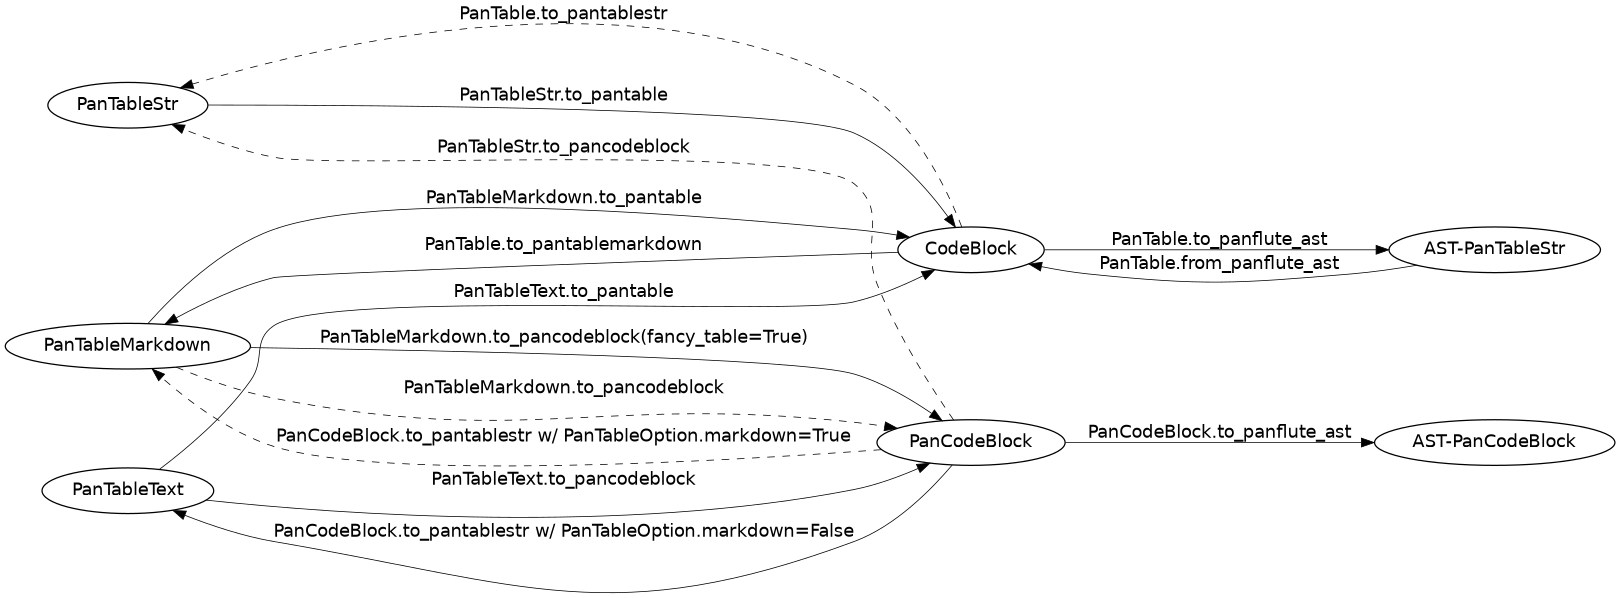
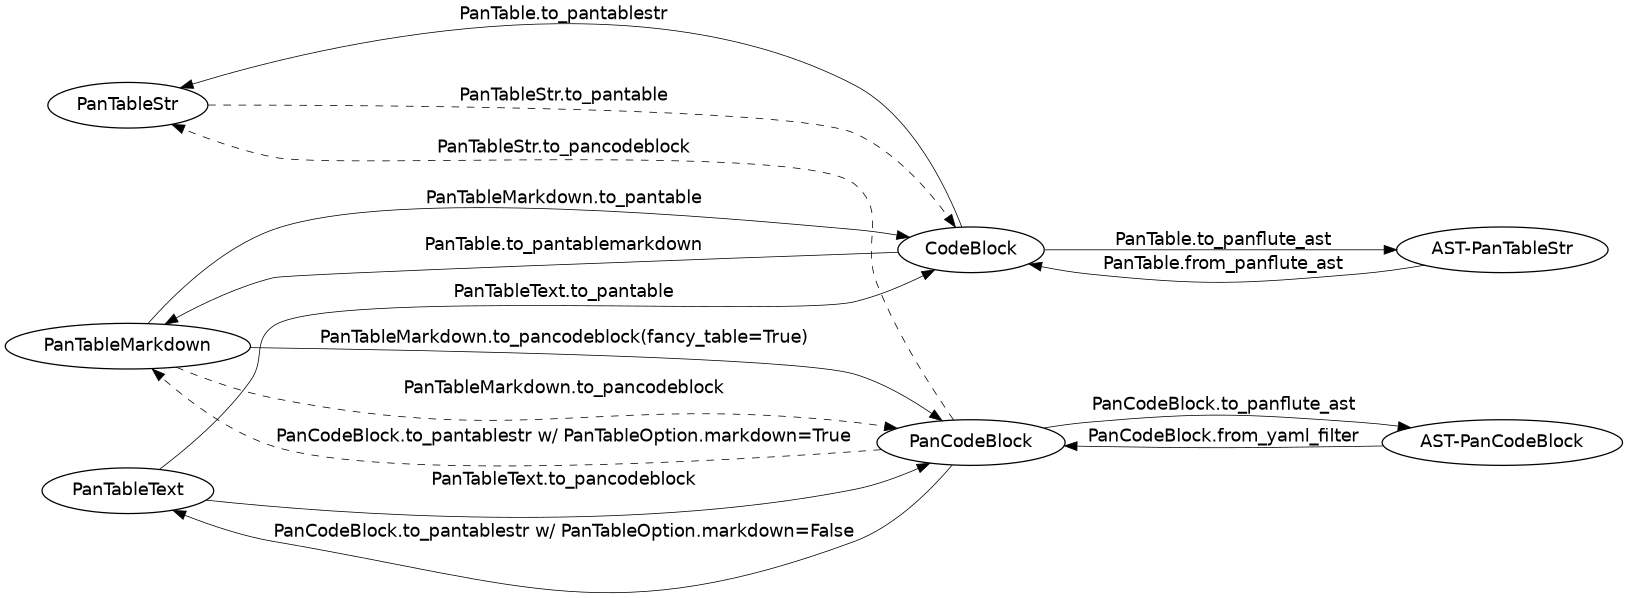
edge "CodeBlock" -> "PanTableStr": style dashed -> solid
edge "PanTableStr" -> "CodeBlock": style solid -> dashed
edge "AST-PanCodeBlock" -> "PanCodeBlock": added, label "PanCodeBlock.from_yaml_filter"
